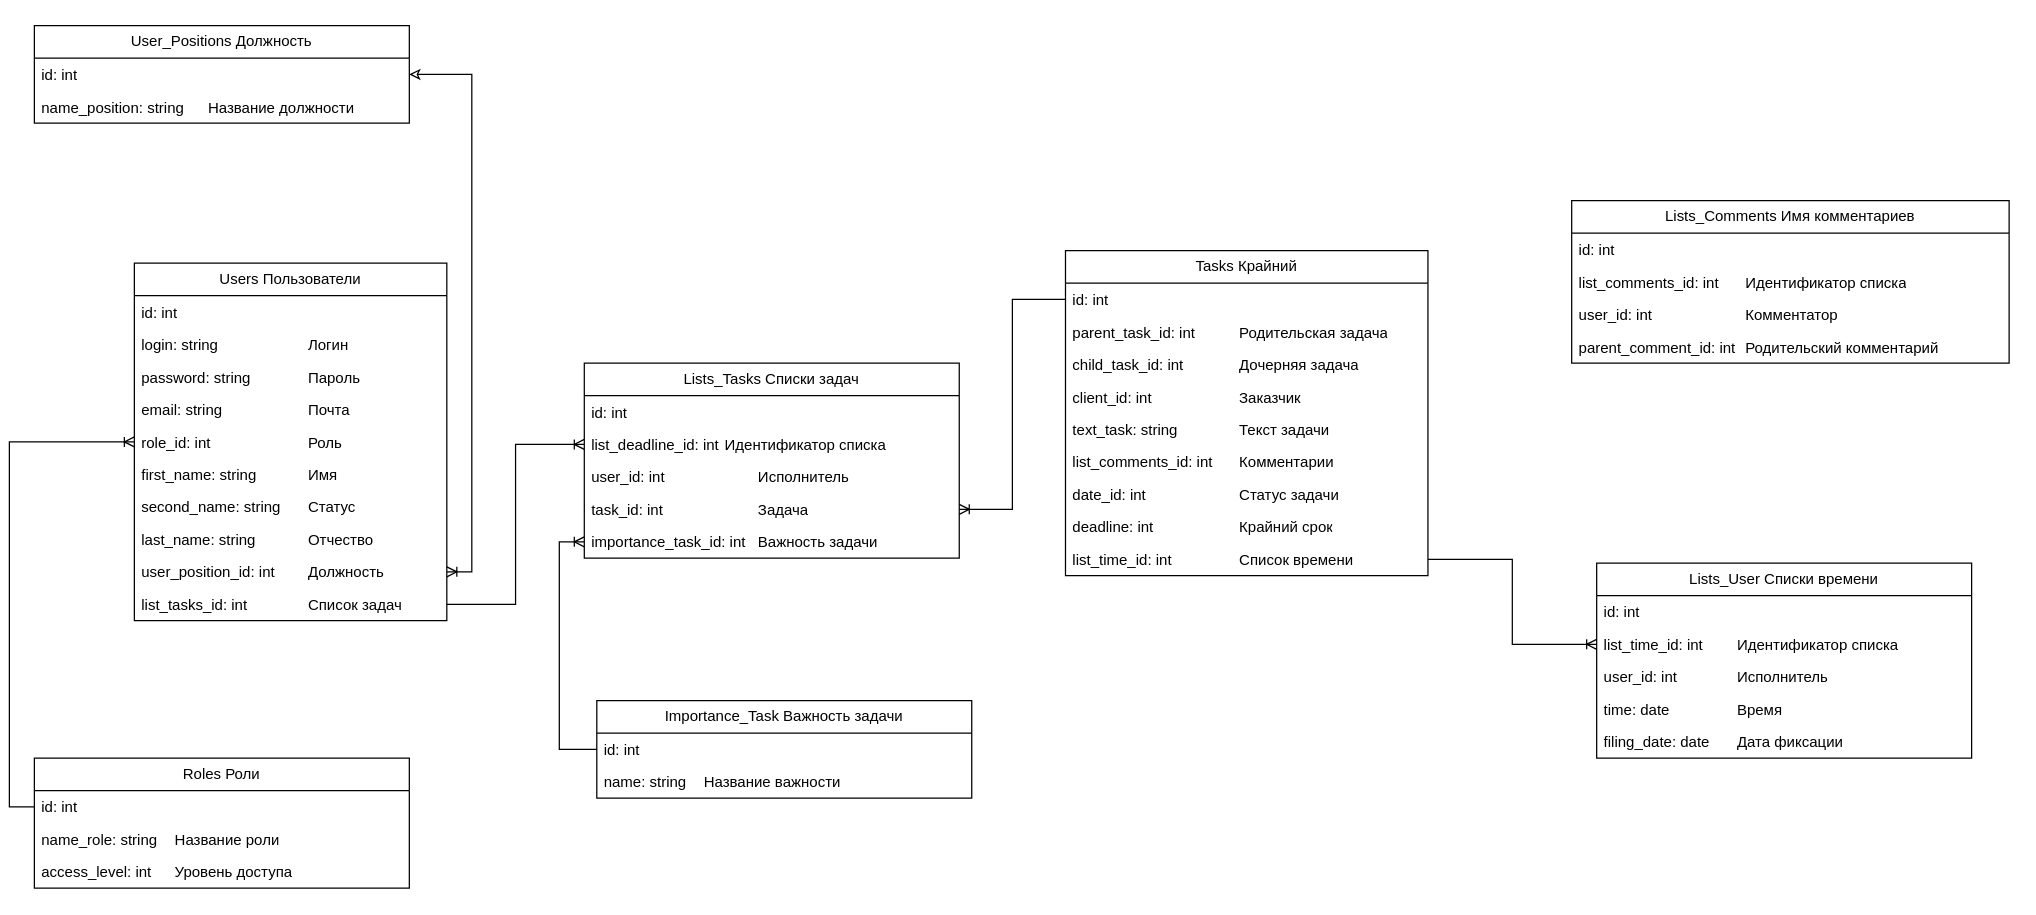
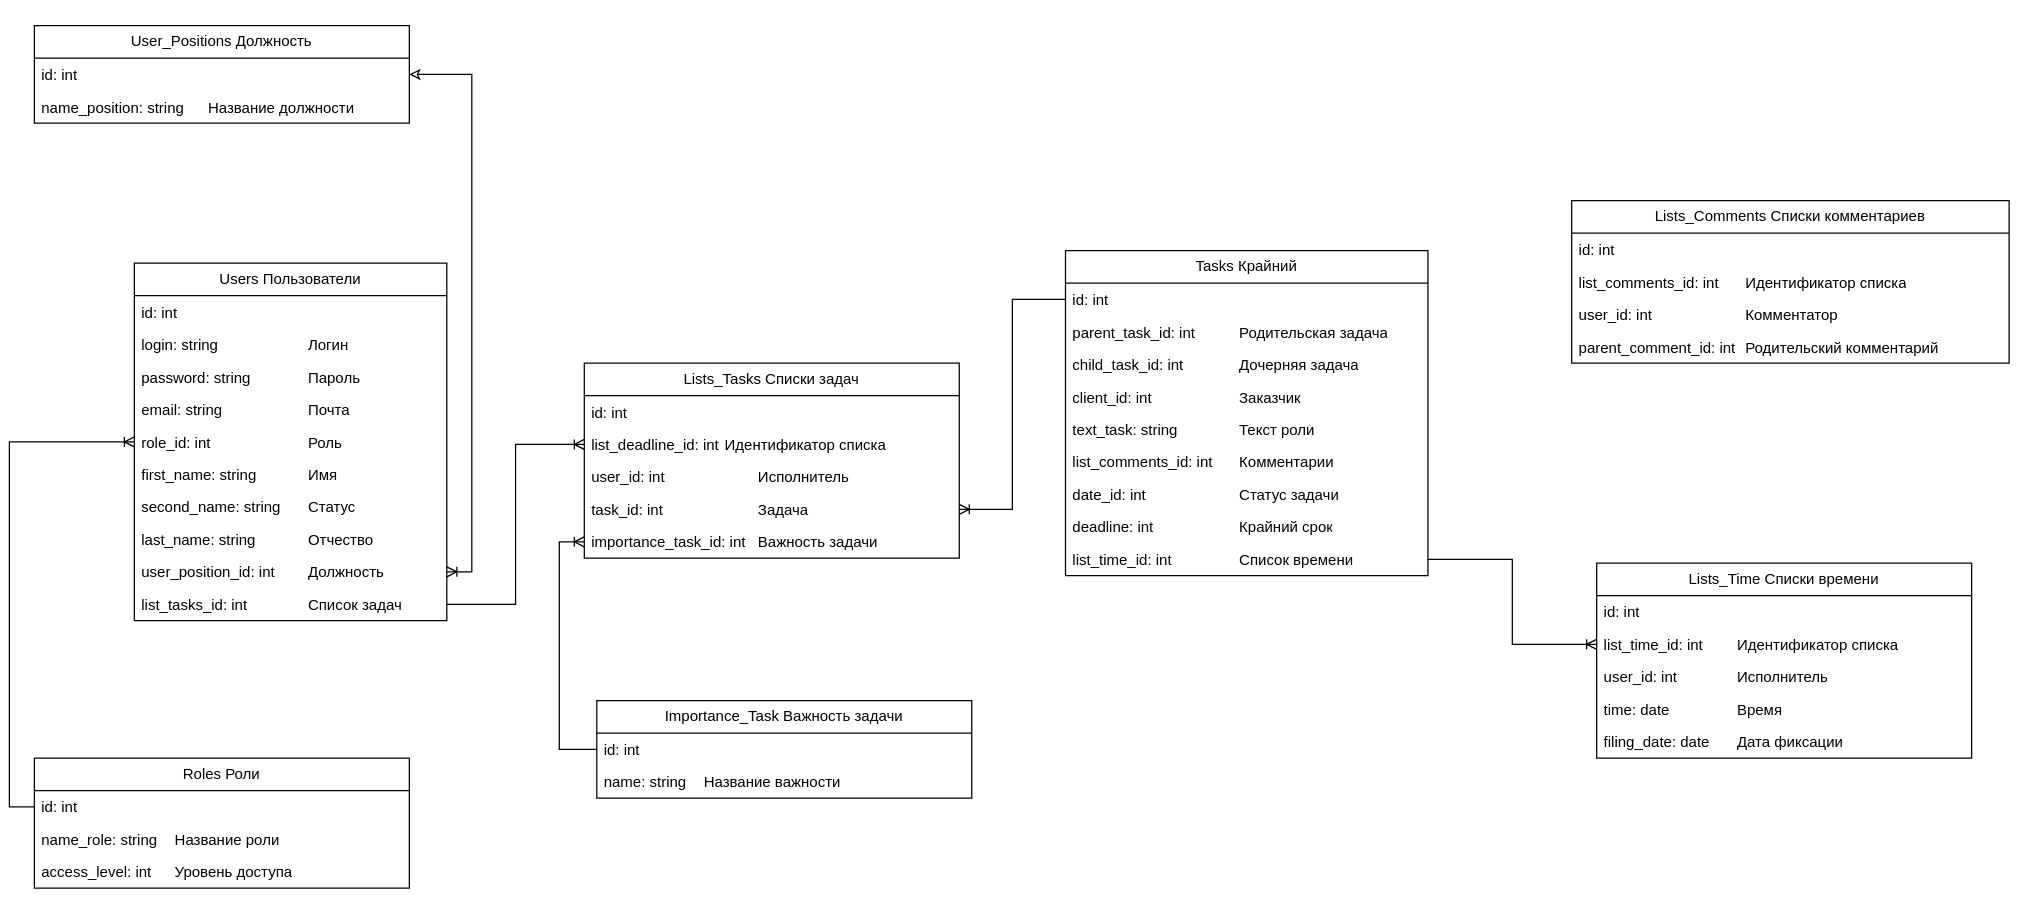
node "Lists_Comments Имя комментариев": label "Lists_Comments Имя комментариев" -> "Lists_Comments Списки комментариев"
node "text_task: string Текст задачи": label "text_task: string Текст задачи" -> "text_task: string Текст роли"
node "Lists_User Списки времени": label "Lists_User Списки времени" -> "Lists_Time Списки времени"
